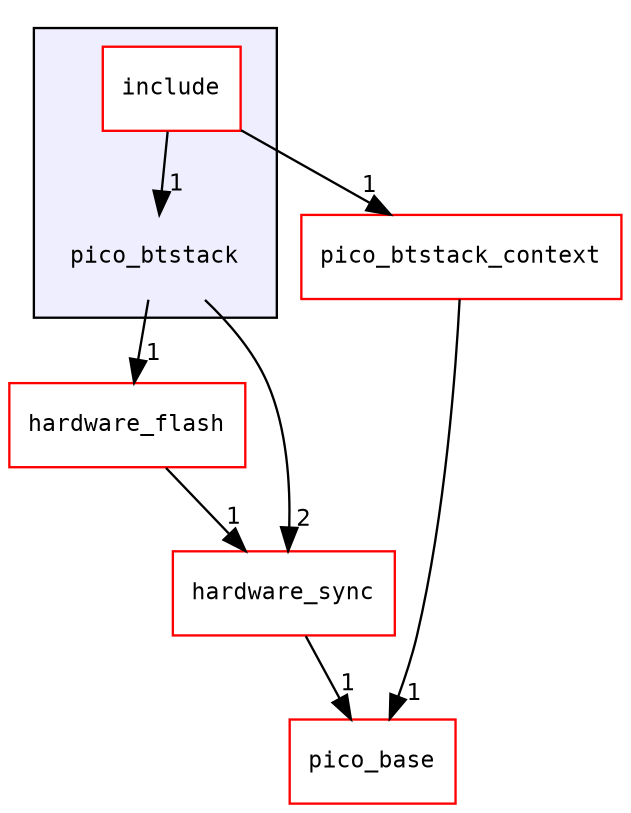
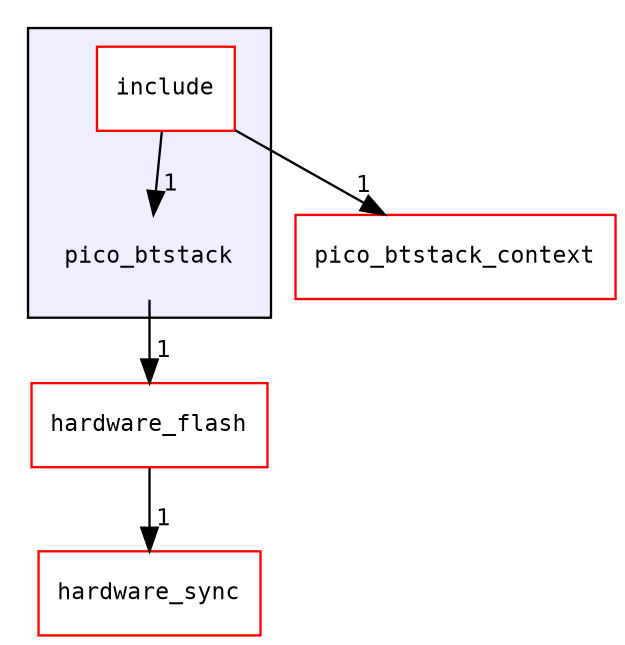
edge "pico_btstack" -> "hardware_sync": removed
node "pico_base": removed
